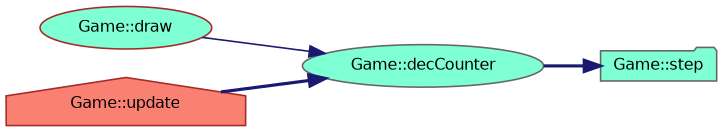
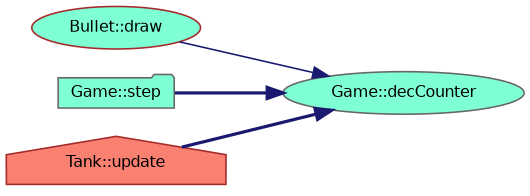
node "Game::draw": label "Game::draw" -> "Bullet::draw"
edge "Game::decCounter" -> "Game::step": reversed
node "Game::update": label "Game::update" -> "Tank::update"
